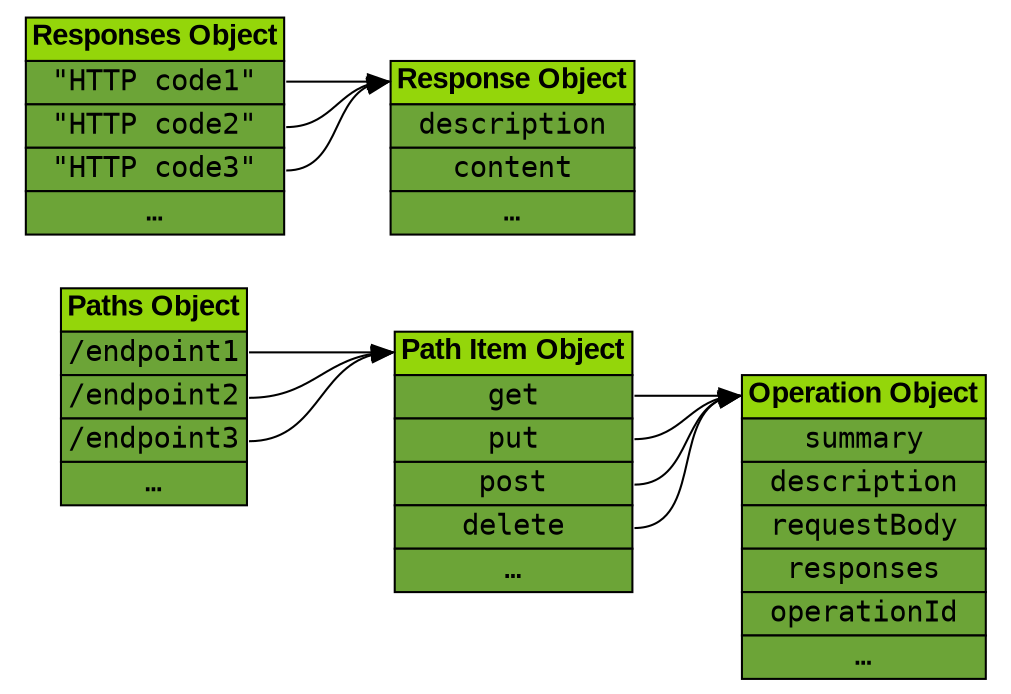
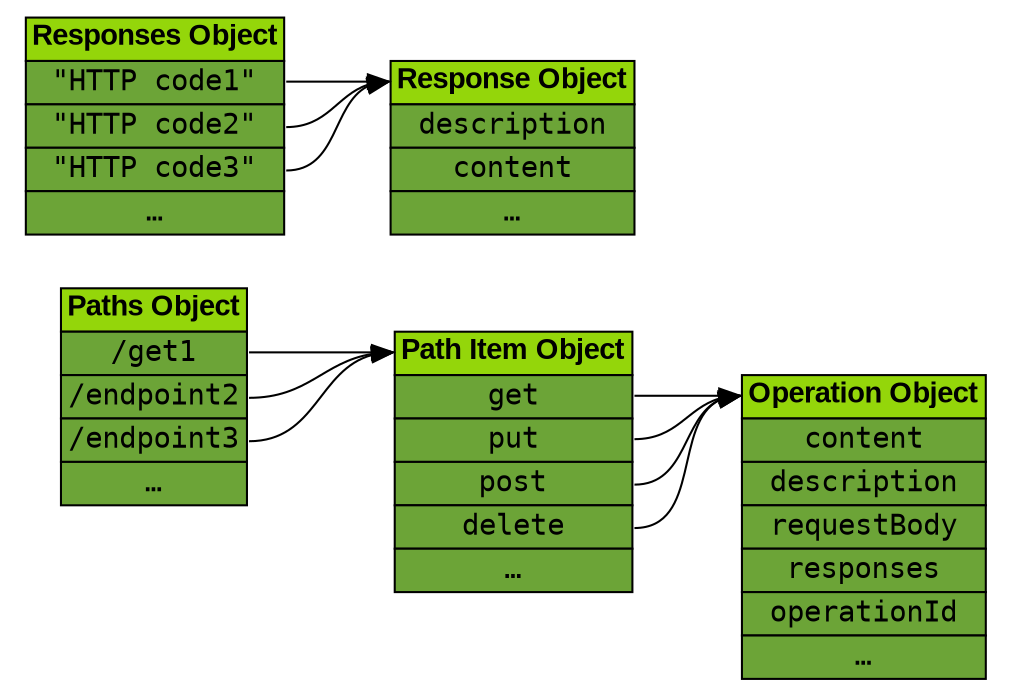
node "Paths Object": text "/endpoint1" -> "/get1"
node "Operation Object": text "summary" -> "content"
